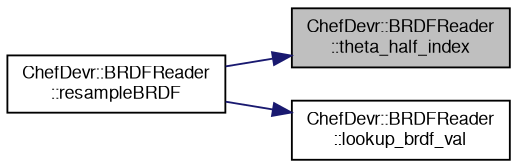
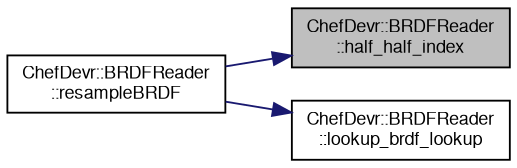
node "ChefDevr::BRDFReader ::theta_half_index": label "ChefDevr::BRDFReader ::theta_half_index" -> "ChefDevr::BRDFReader ::half_half_index"
node "ChefDevr::BRDFReader ::lookup_brdf_val": label "ChefDevr::BRDFReader ::lookup_brdf_val" -> "ChefDevr::BRDFReader ::lookup_brdf_lookup"
